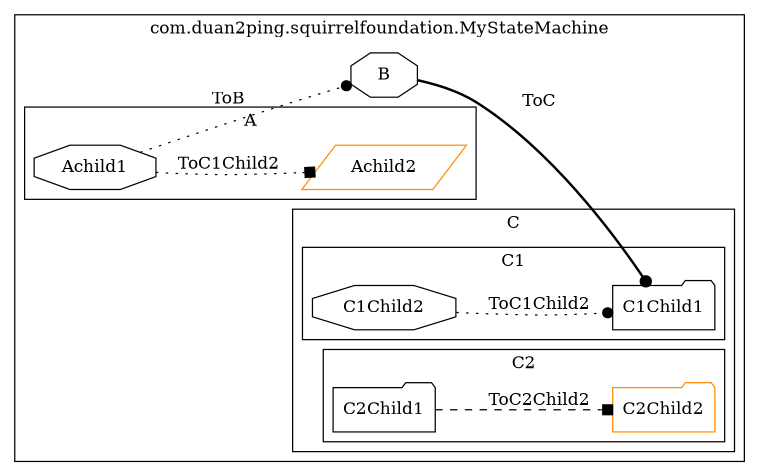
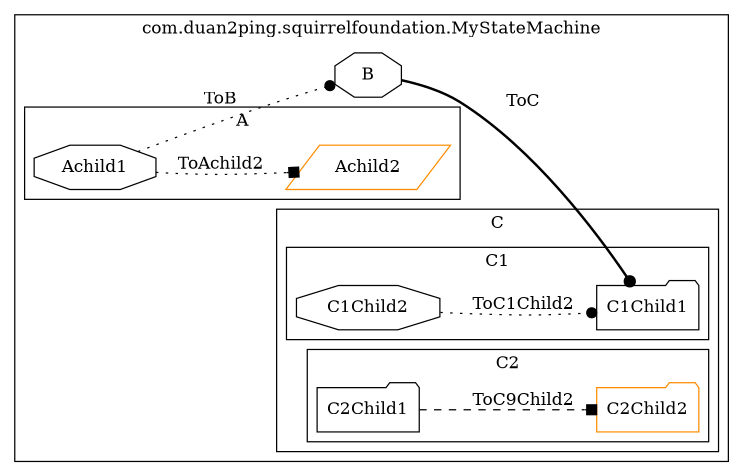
edge "Achild1" -> "Achild2": label "ToC1Child2" -> "ToAchild2"
edge "C2Child1" -> "C2Child2": label "ToC2Child2" -> "ToC9Child2"
